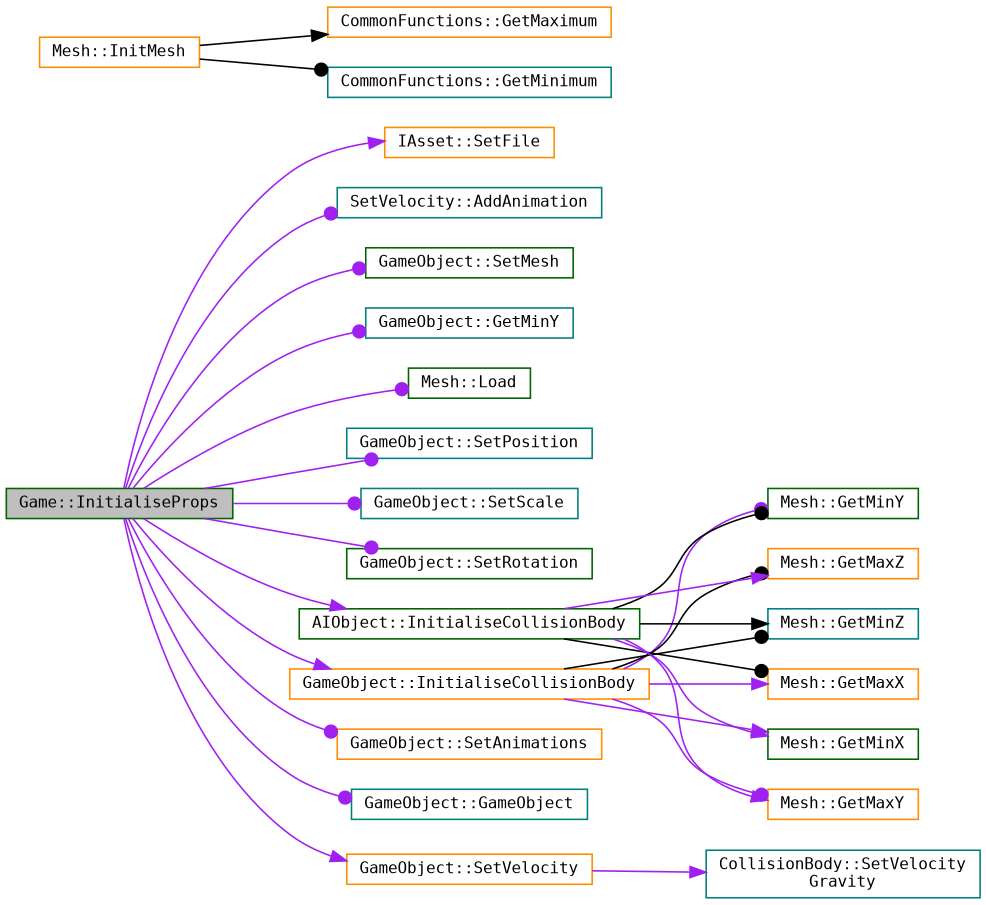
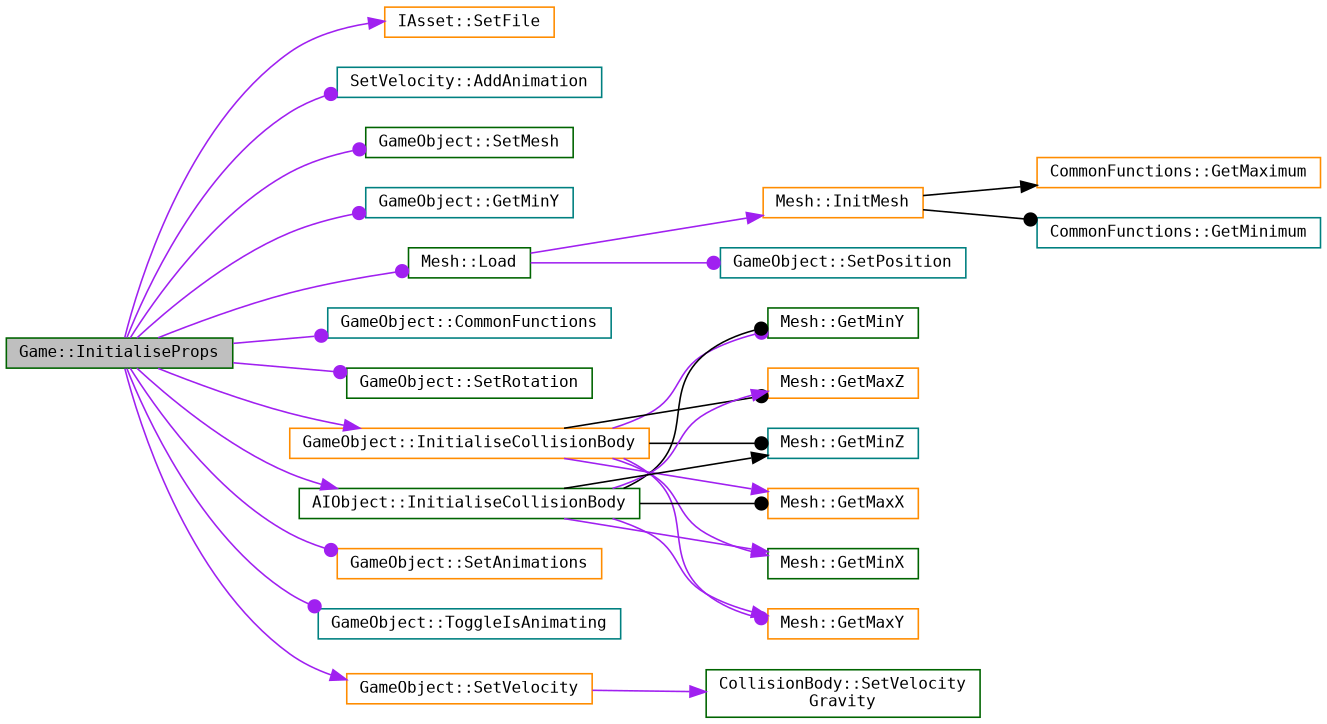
edge "Mesh::Load" -> "Mesh::InitMesh": added
edge "Game::InitialiseProps" -> "GameObject::SetPosition": now "Mesh::Load" -> "GameObject::SetPosition"
node "GameObject::SetScale": label "GameObject::SetScale" -> "GameObject::CommonFunctions"
node "GameObject::GameObject": label "GameObject::GameObject" -> "GameObject::ToggleIsAnimating"
node "CollisionBody::SetVelocity Gravity": color teal -> darkgreen
